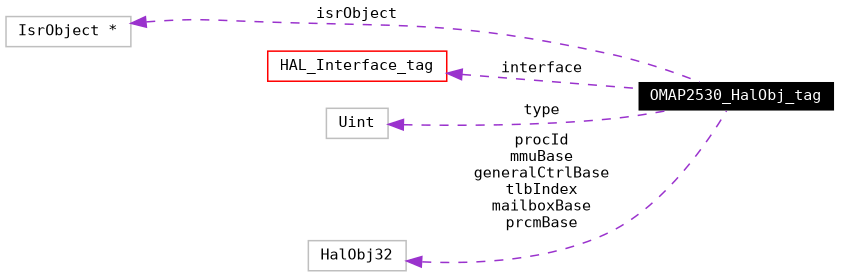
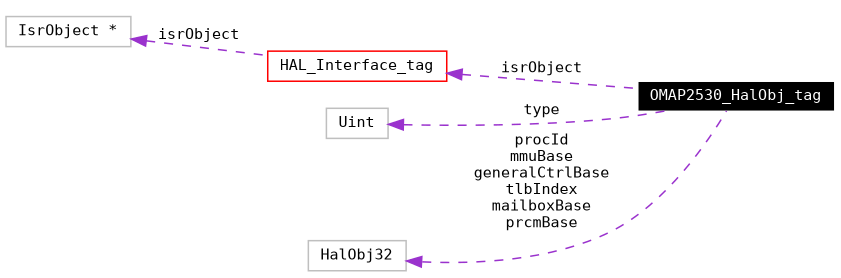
edge "OMAP2530_HalObj_tag" -> "IsrObject *": now "HAL_Interface_tag" -> "IsrObject *"
edge "OMAP2530_HalObj_tag" -> "HAL_Interface_tag": label "interface" -> "isrObject"
